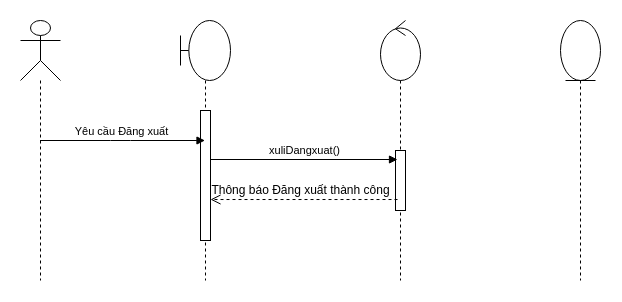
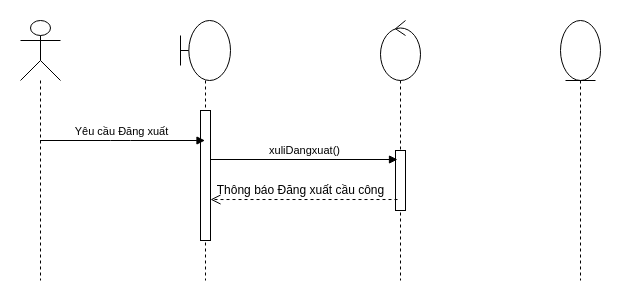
node "Thông báo Đăng xuất thành công": label "Thông báo Đăng xuất thành công" -> "Thông báo Đăng xuất cầu công"
